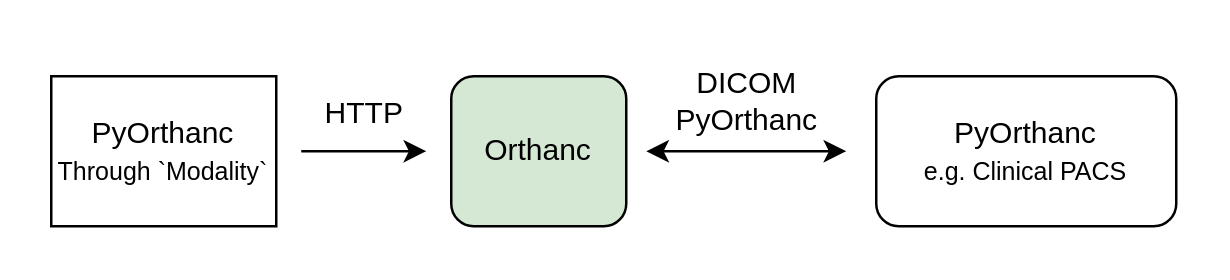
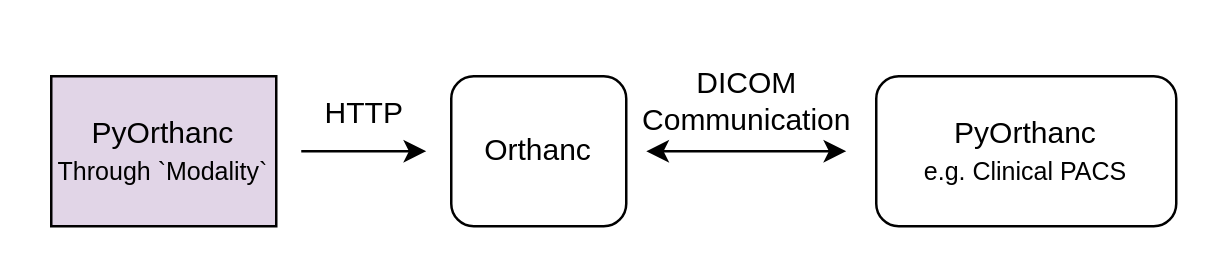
node "DICOM PyOrthanc": label "DICOM PyOrthanc" -> "DICOM Communication"
node "PyOrthanc Through `Modality`": fillcolor #ffffff -> #e1d5e7
node "Orthanc": fillcolor #d5e8d4 -> #ffffff
